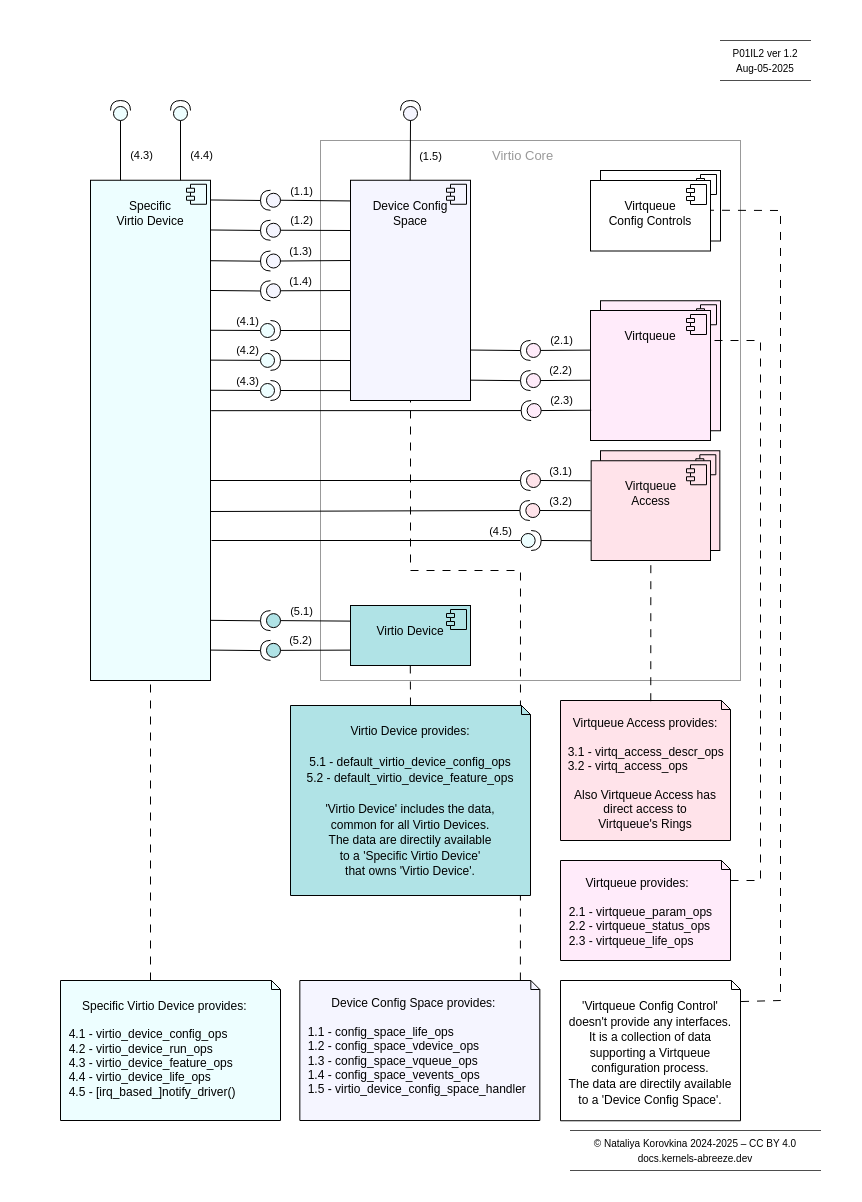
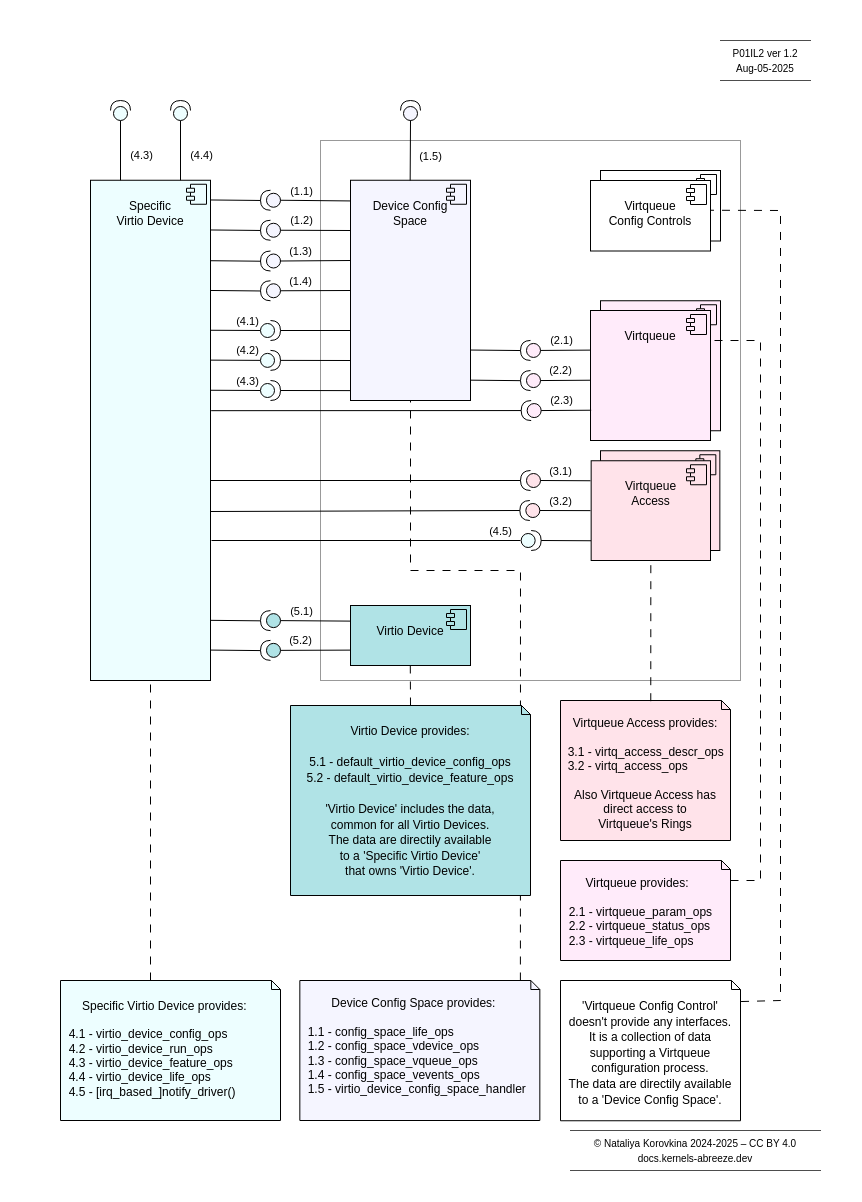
node "Virtio Core": removed
